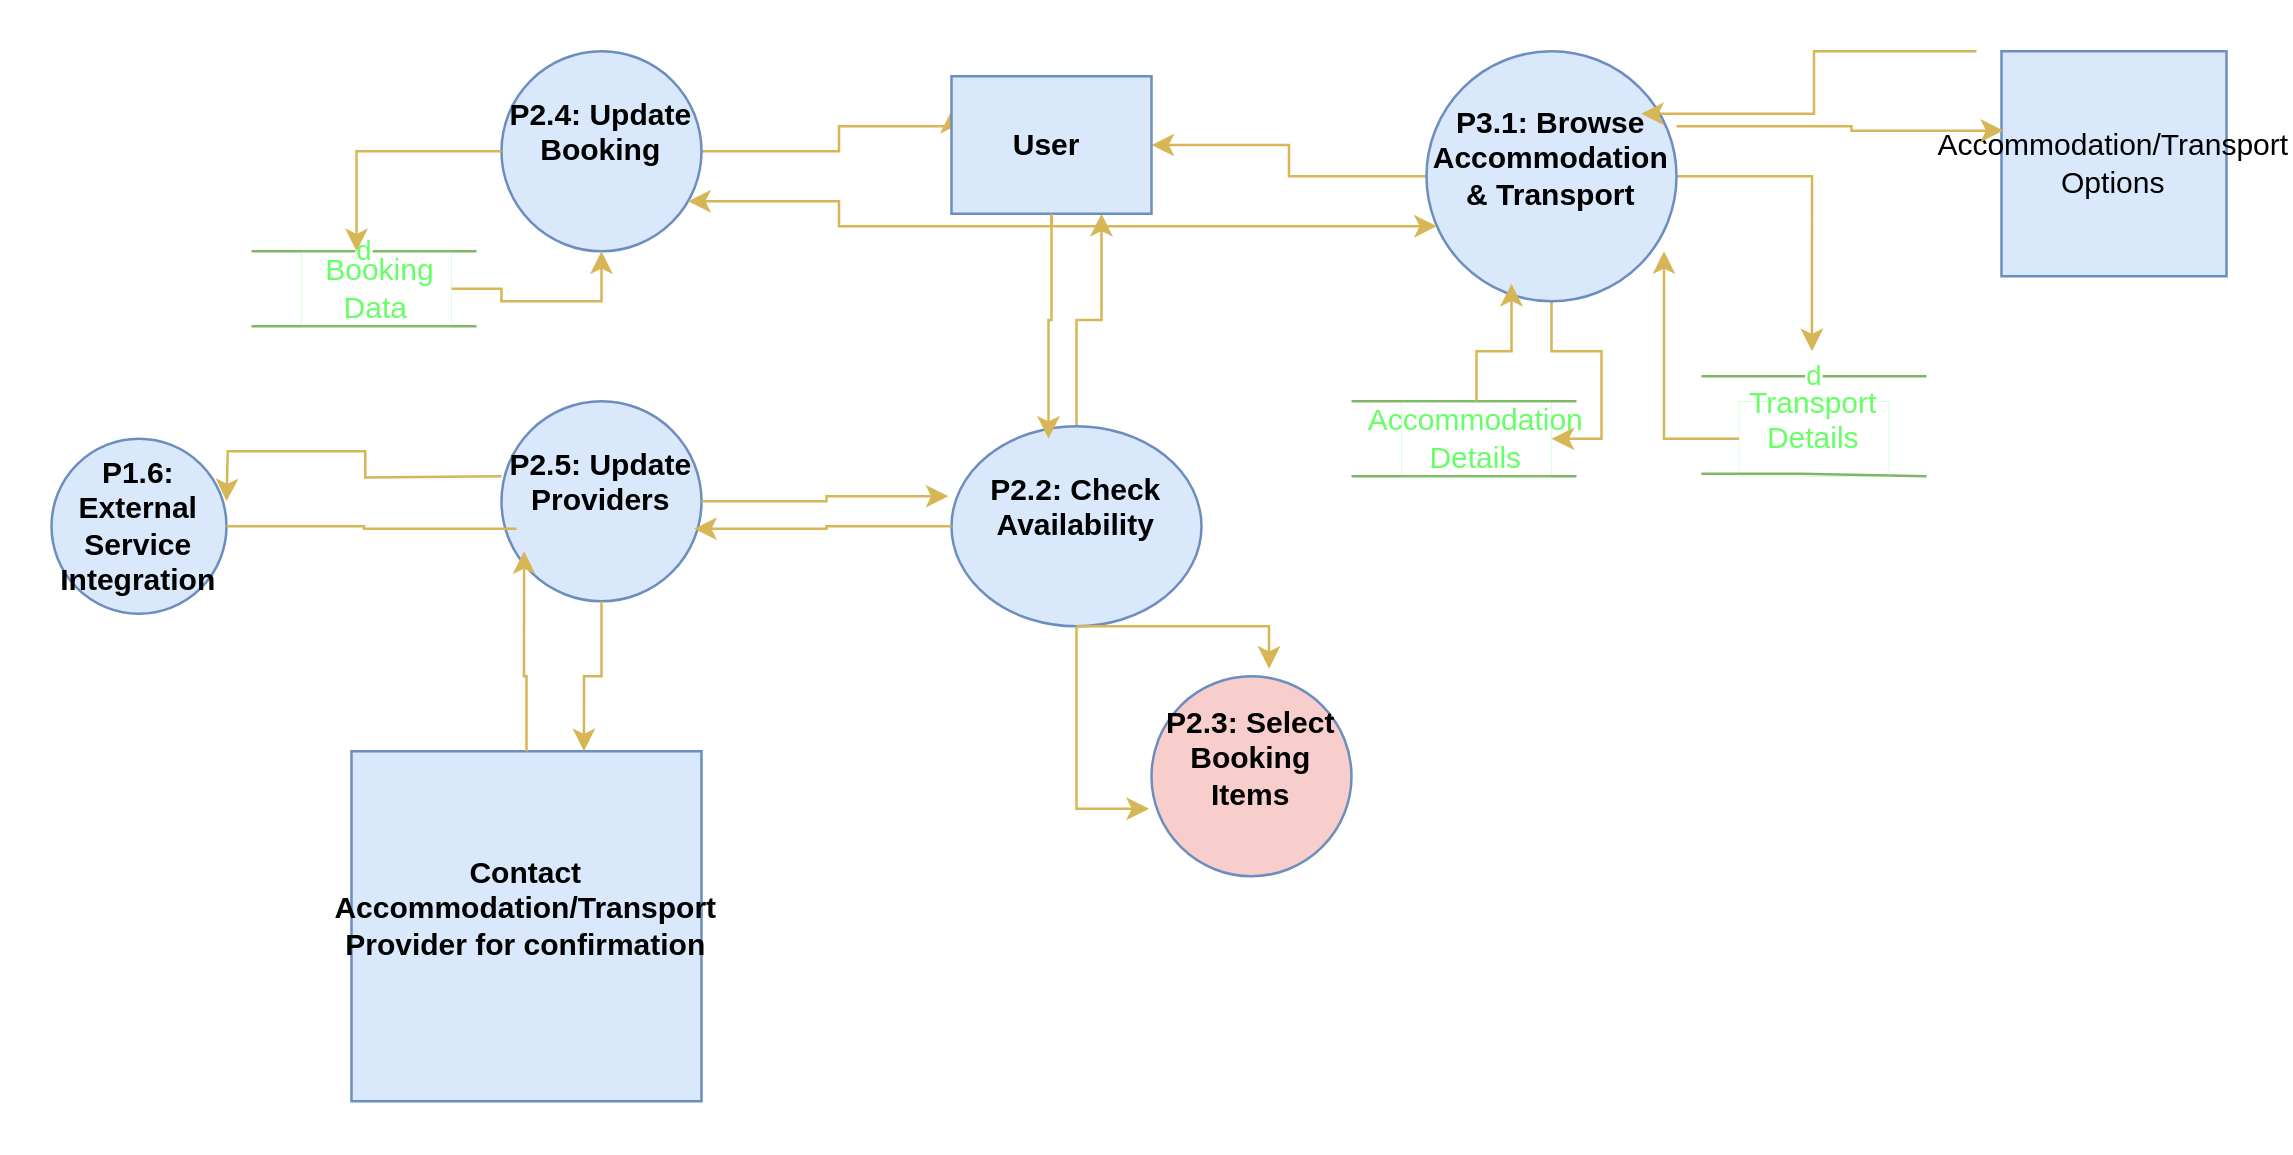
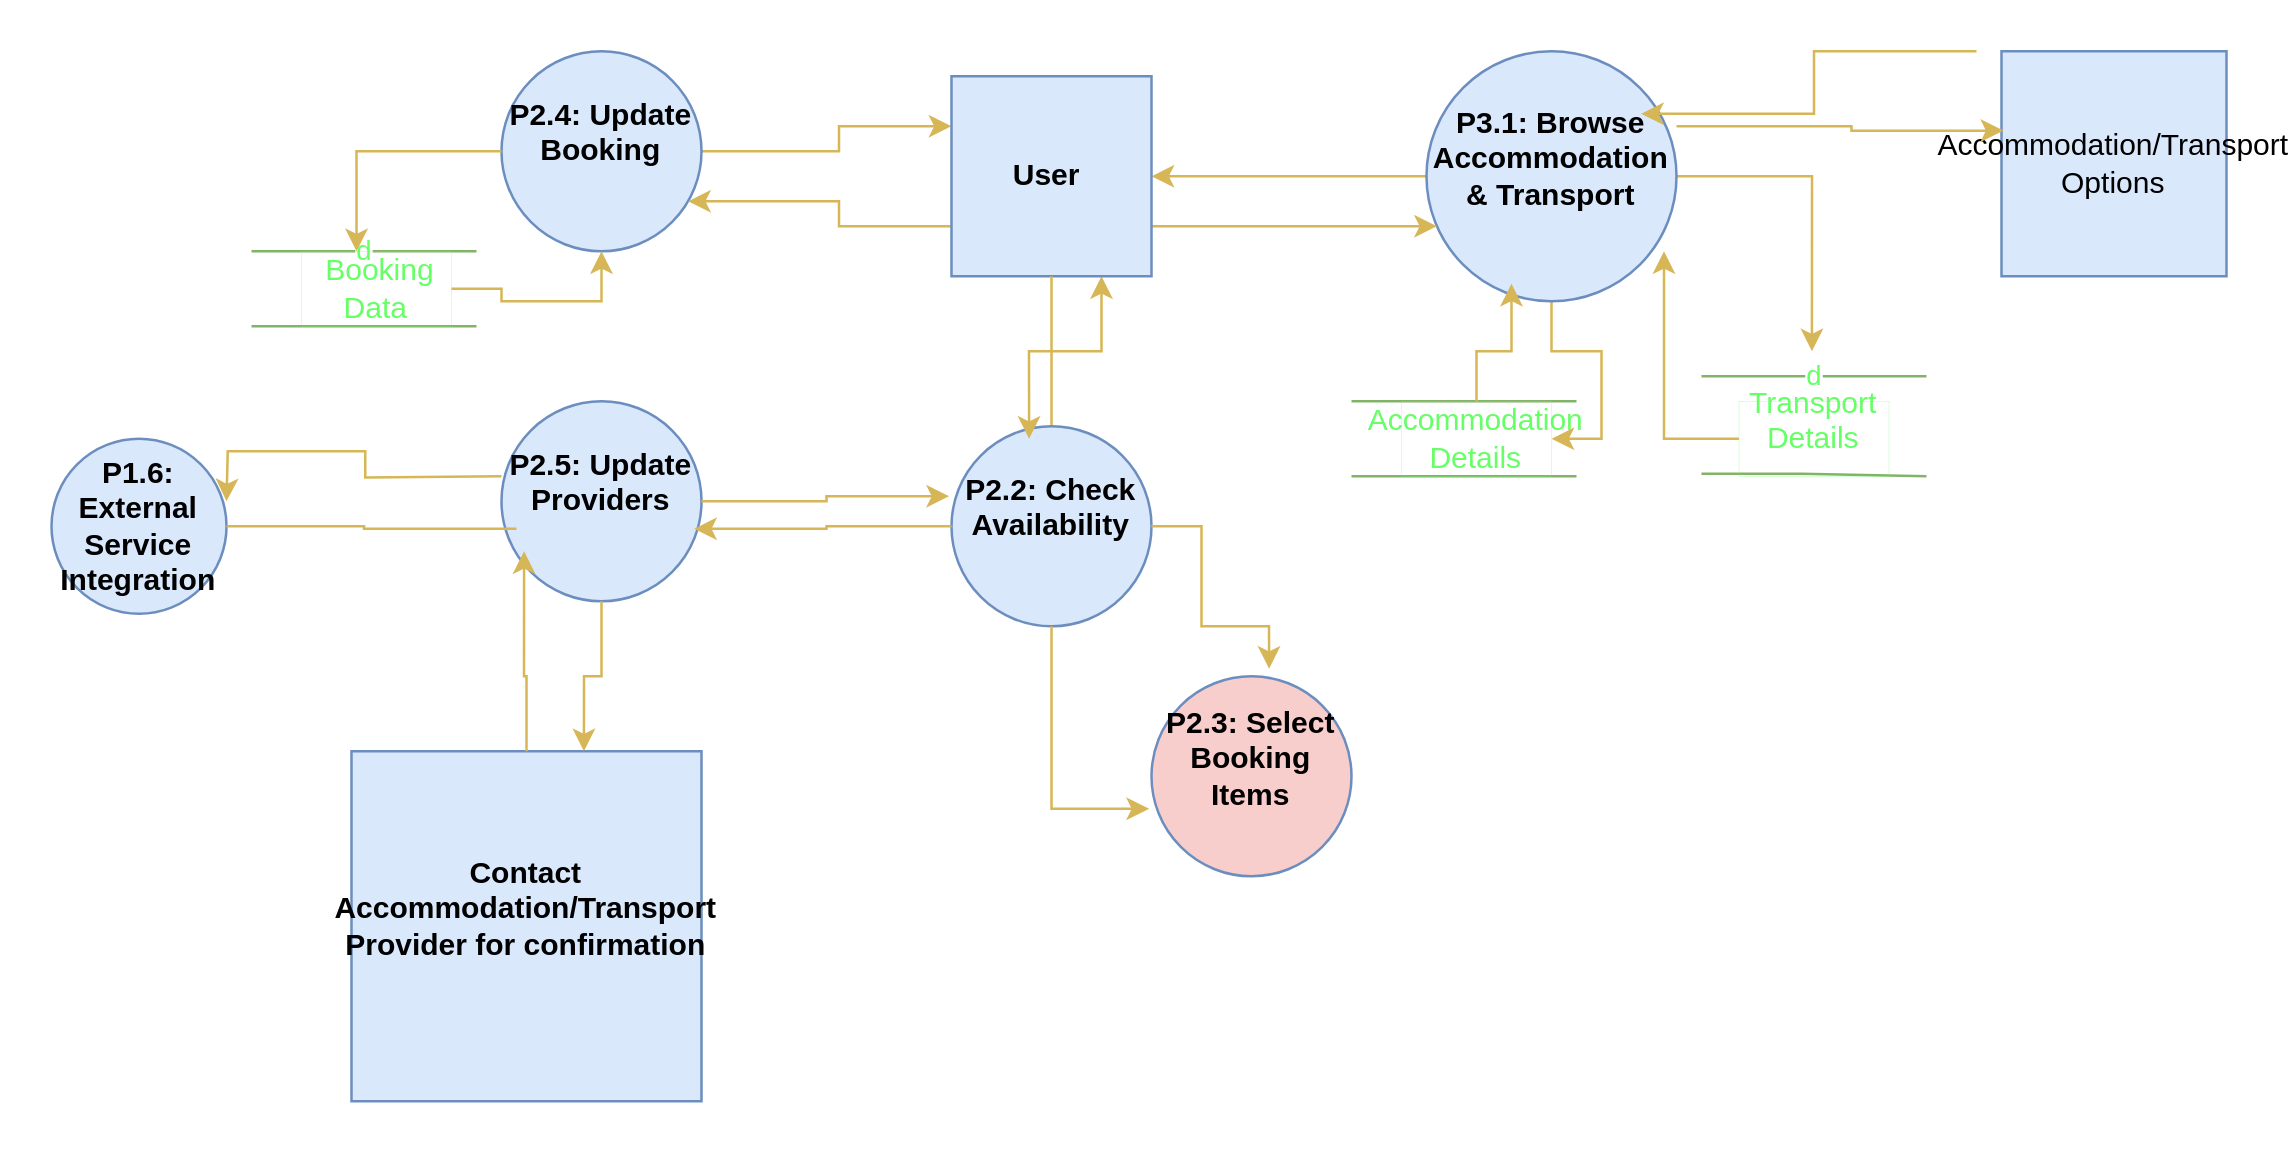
node "User": size 200x138 -> 200x200
node "P2.2: Check Availability": size 250x200 -> 200x200
